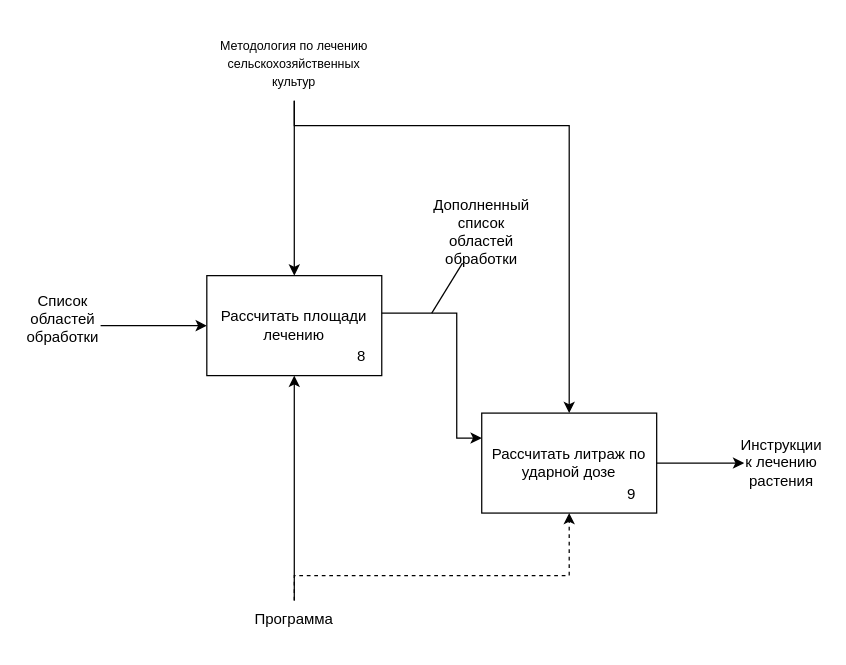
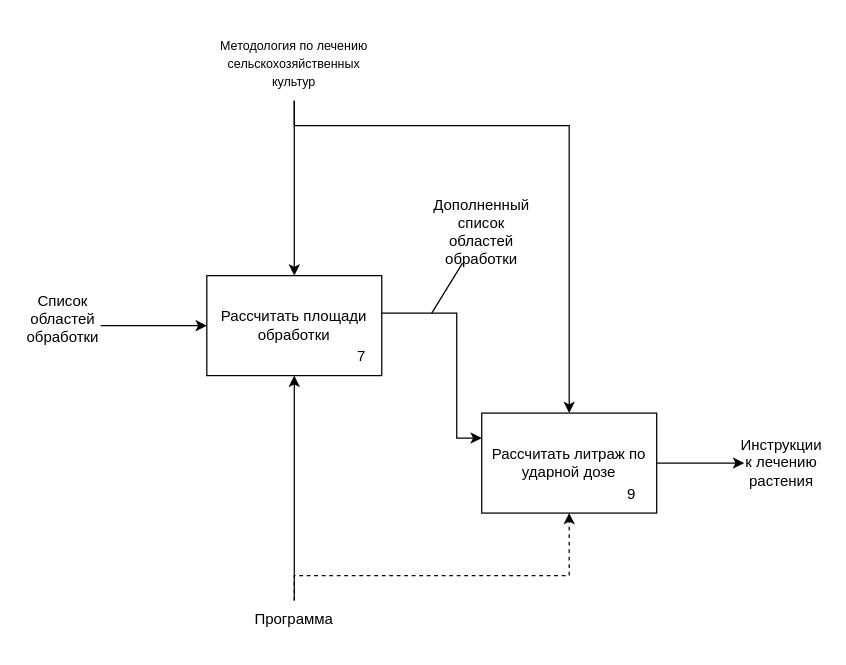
node "Рассчитать площади лечению": label "Рассчитать площади лечению" -> "Рассчитать площади обработки"
node "8": label "8" -> "7"
